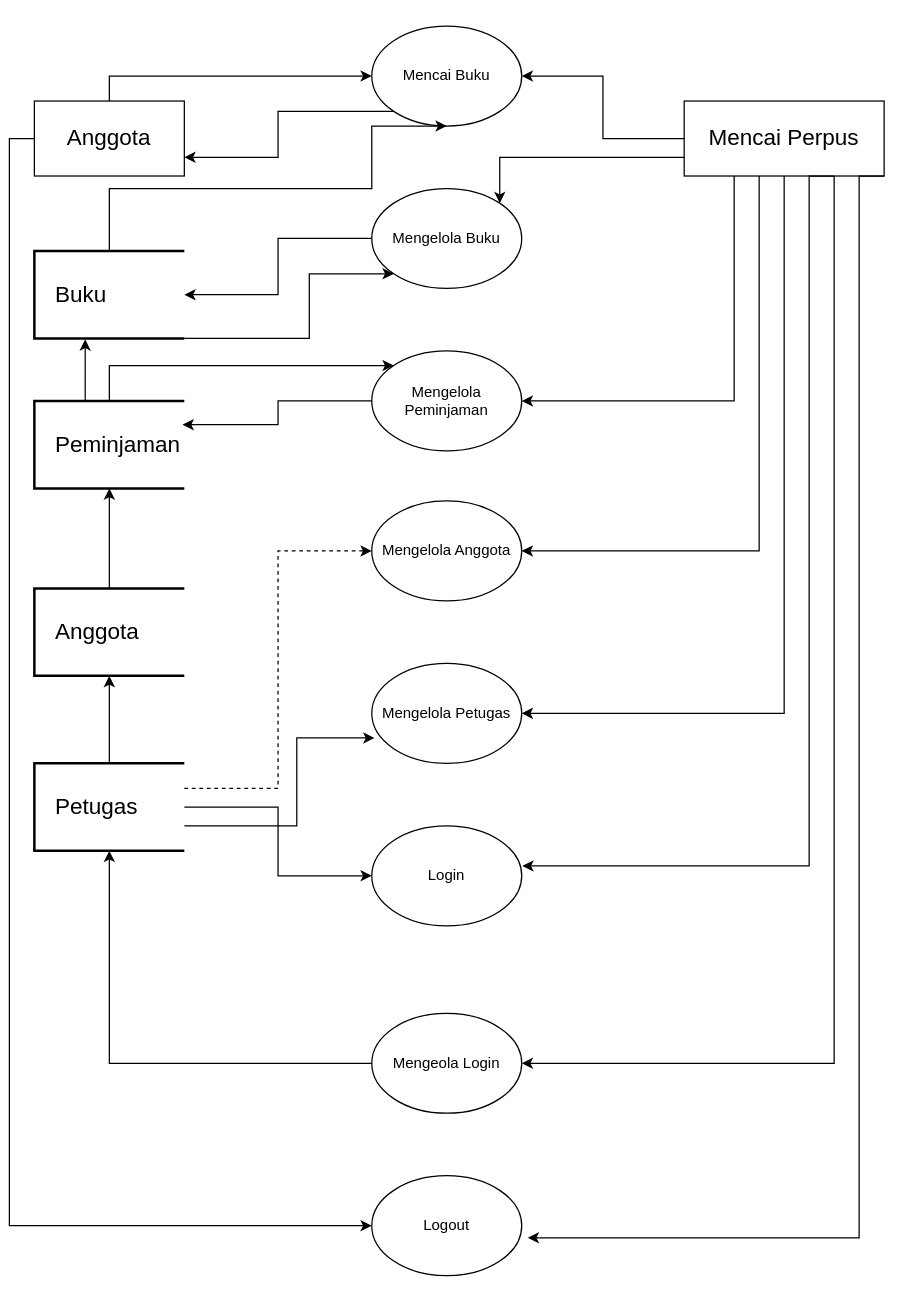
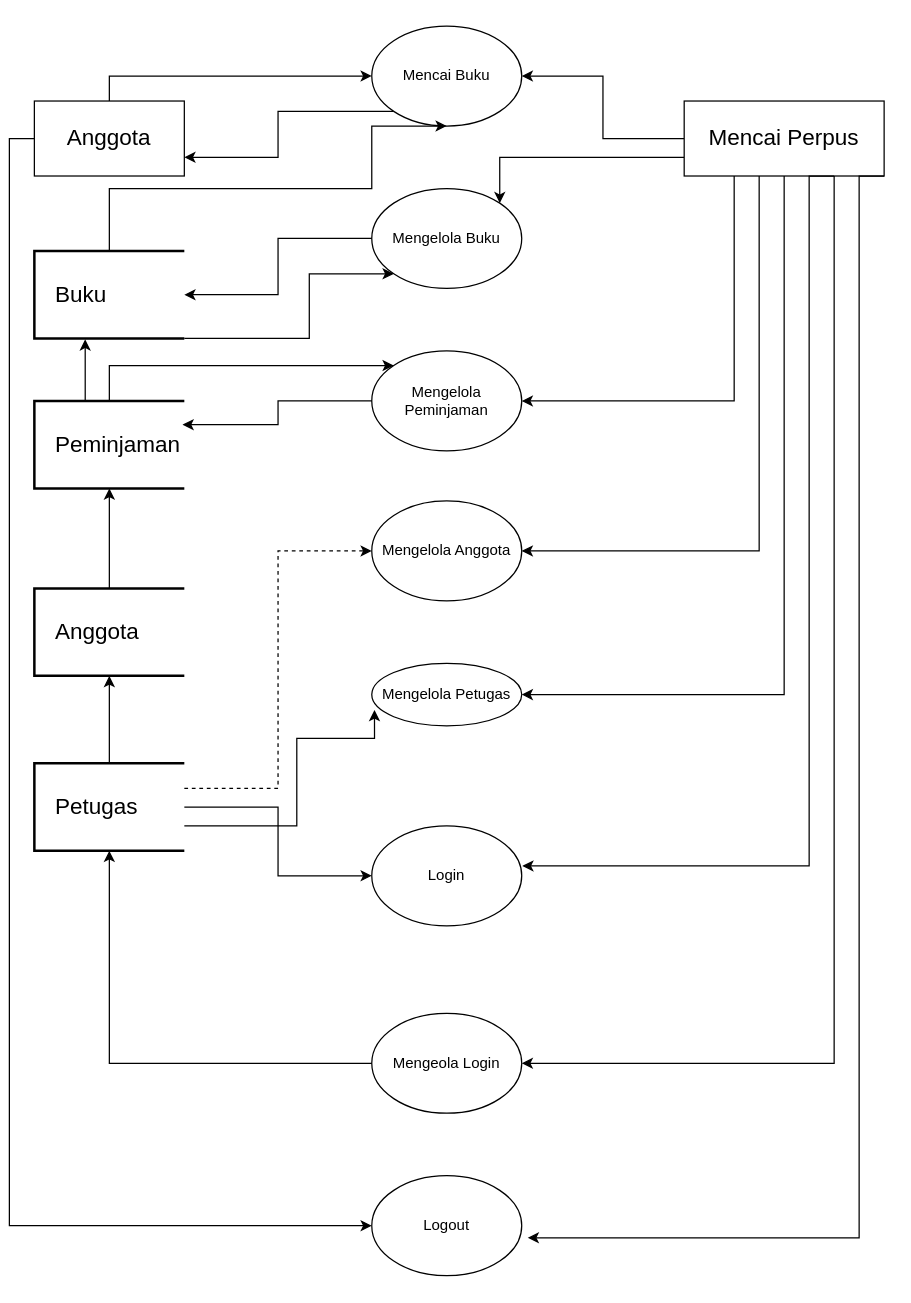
node "Mengelola Petugas": size 150x100 -> 150x63
